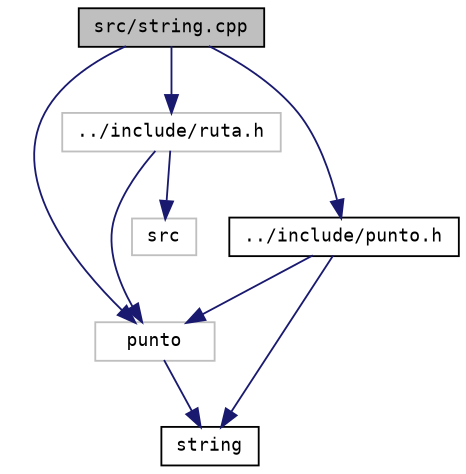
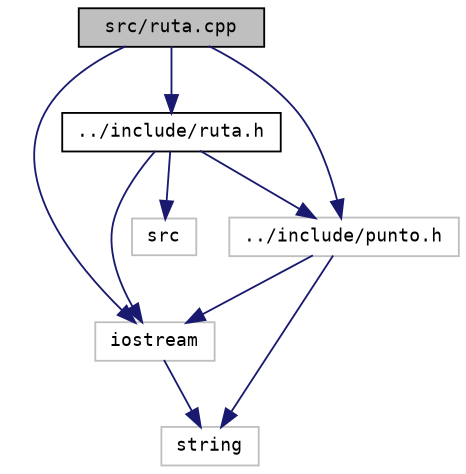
node "src/string.cpp": label "src/string.cpp" -> "src/ruta.cpp"
node "../include/ruta.h": color grey75 -> black
edge "../include/ruta.h" -> "../include/punto.h": added
node "../include/punto.h": color black -> grey75
node "punto": label "punto" -> "iostream"
node "string": color black -> grey75
